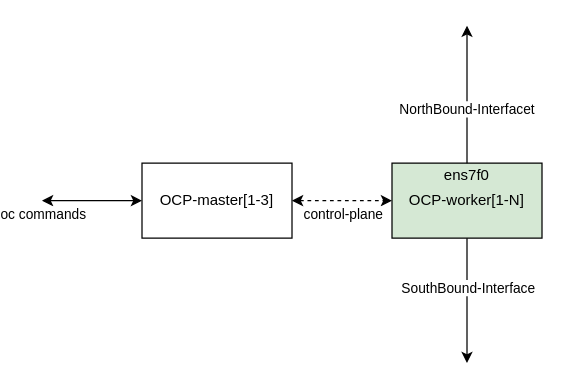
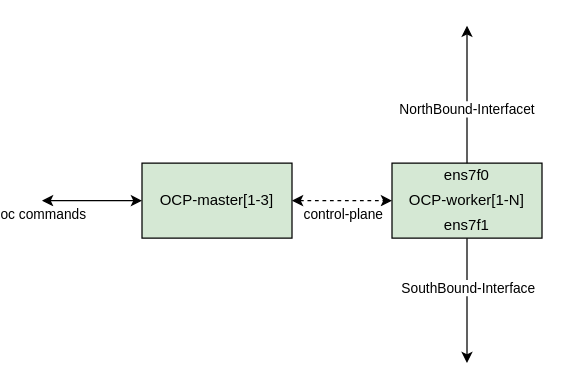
node "OCP-master[1-3]": fillcolor #ffffff -> #d5e8d4
node "ens7f1": added
